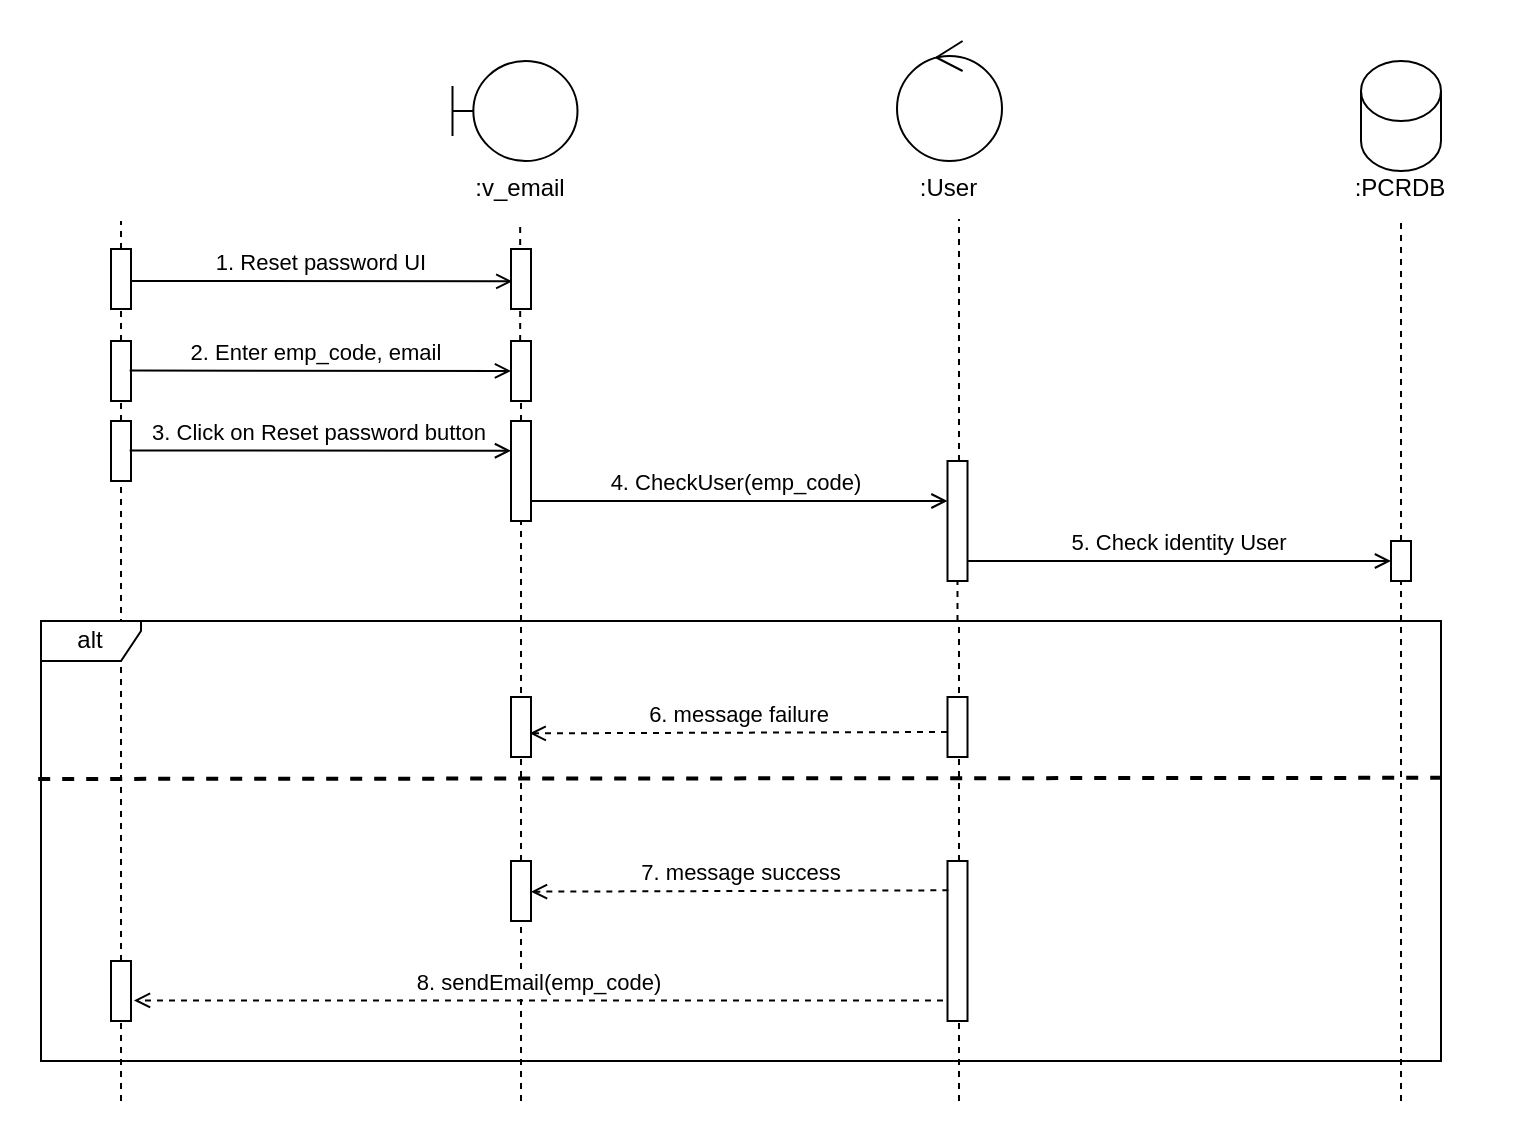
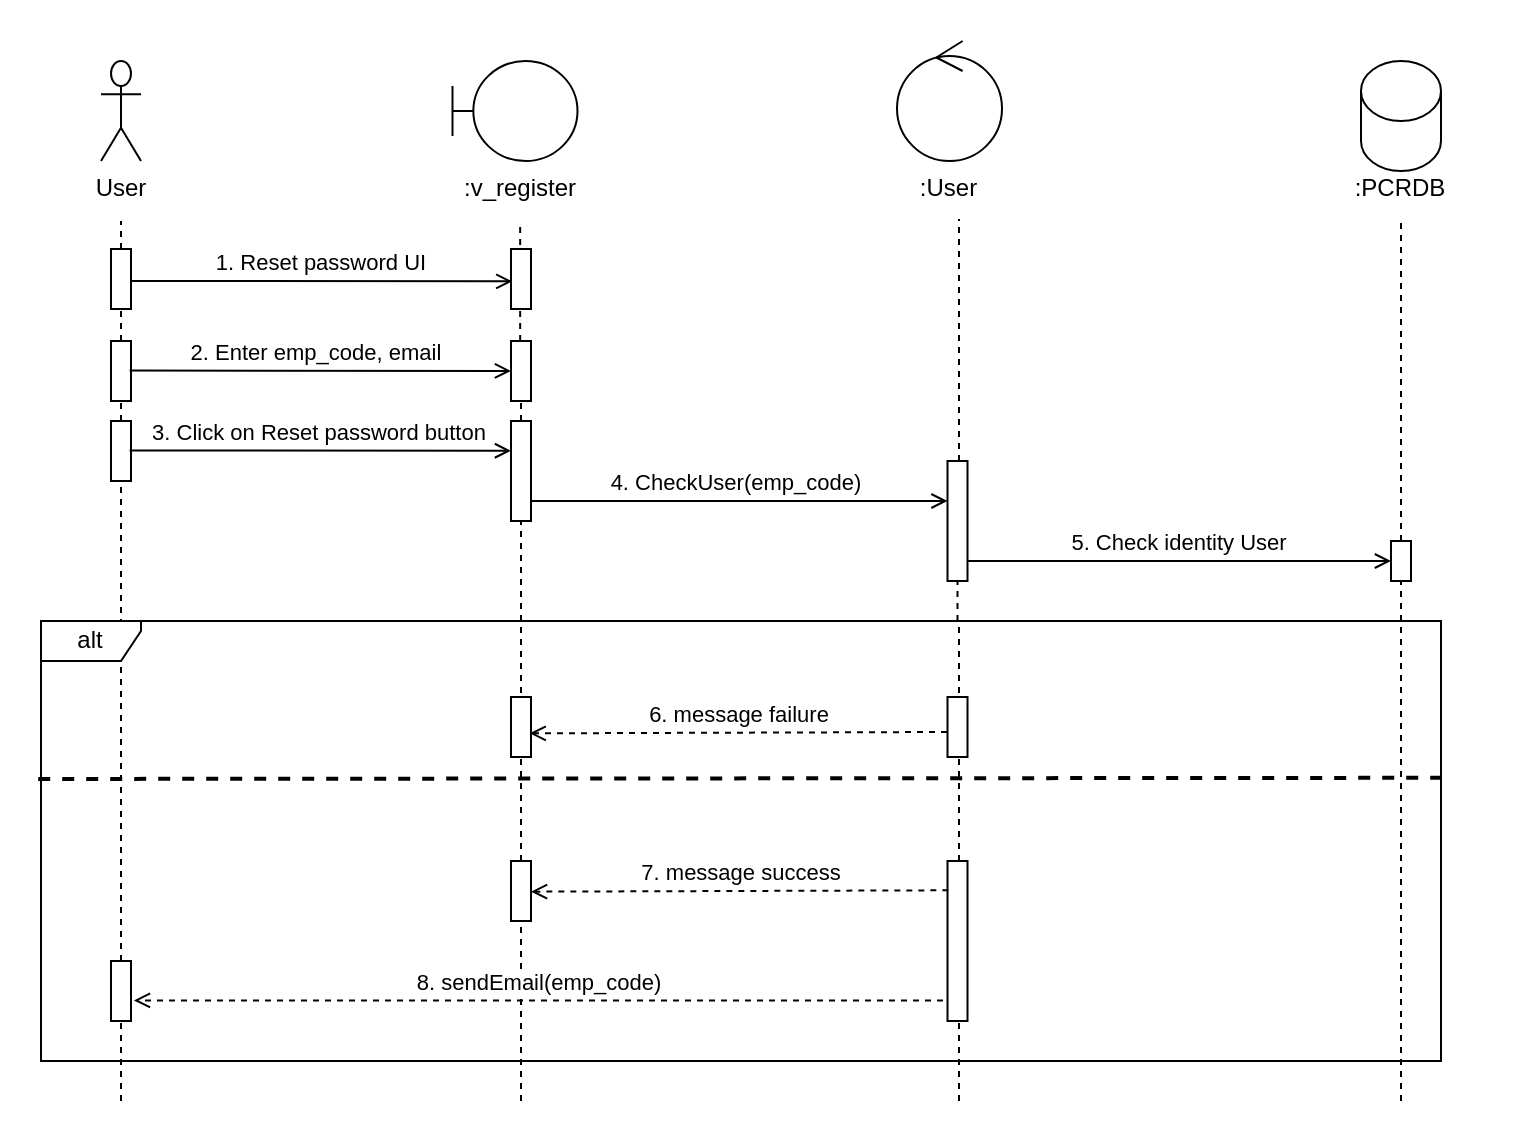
node "User": added
node ":v_email": label ":v_email" -> ":v_register"
